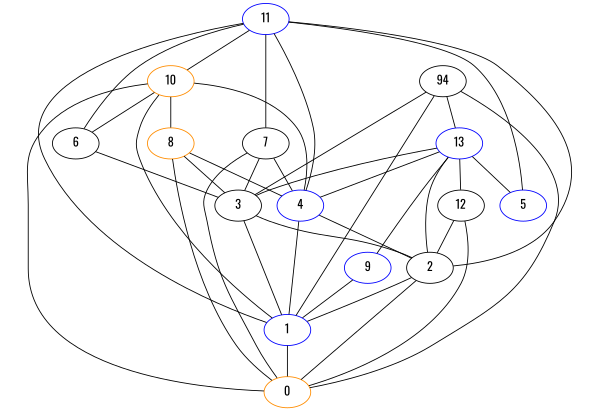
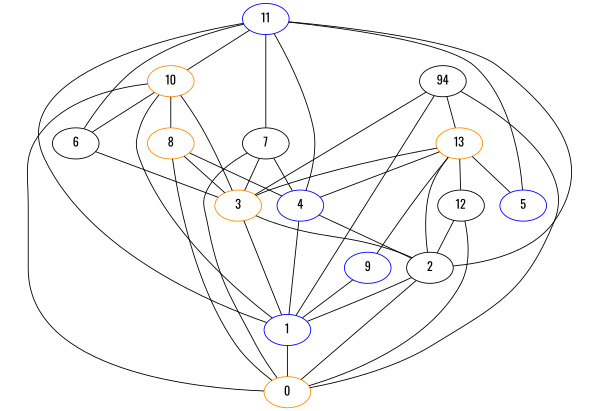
edge "4" -> "10": now "3" -> "10"
node "13": color blue -> darkorange
node "3": color black -> darkorange
